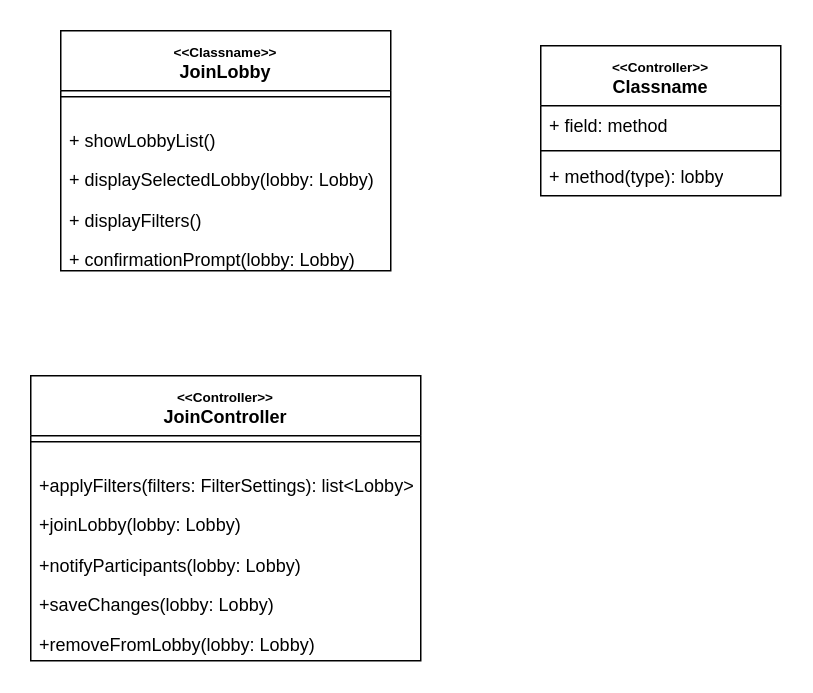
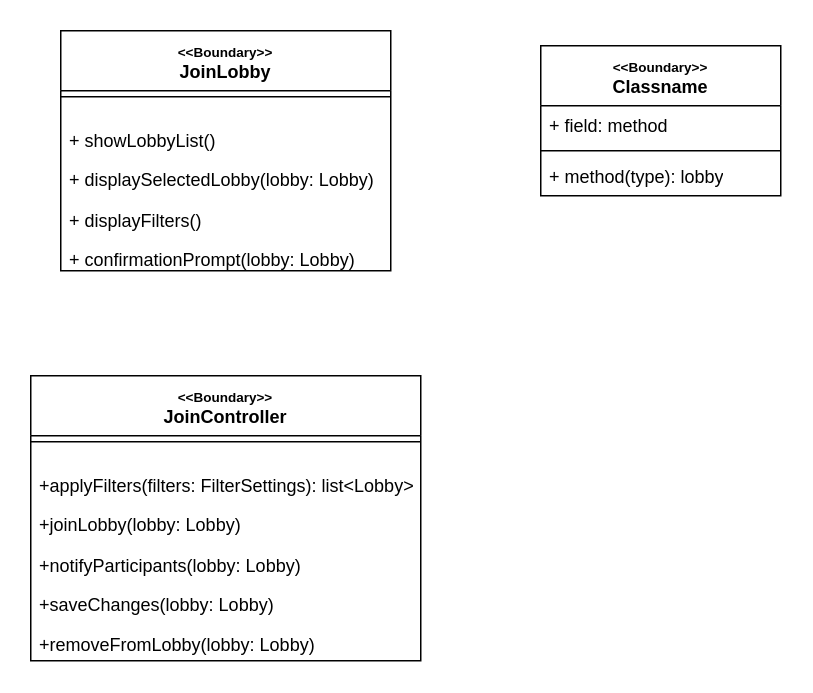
node "<<Classname>> JoinLobby": label "<<Classname>> JoinLobby" -> "<<Boundary>> JoinLobby"
node "<<Controller>> Classname": label "<<Controller>> Classname" -> "<<Boundary>> Classname"
node "<<Controller>> JoinController": label "<<Controller>> JoinController" -> "<<Boundary>> JoinController"
